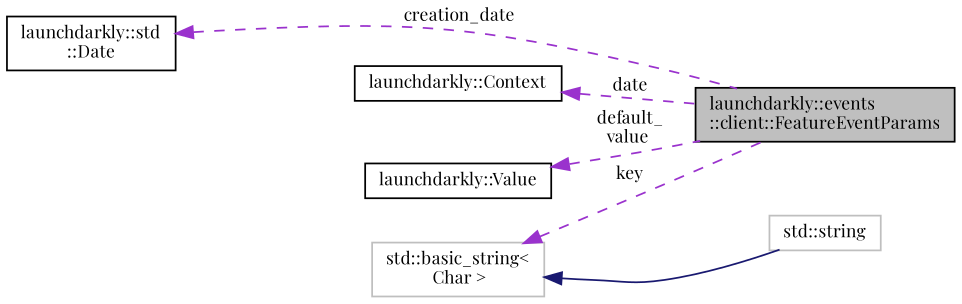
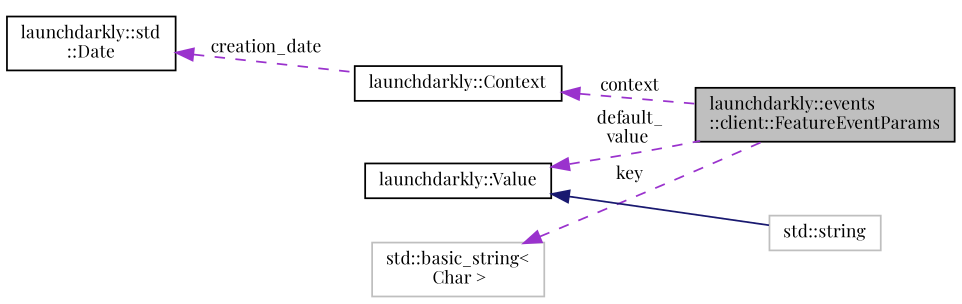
edge "launchdarkly::events ::client::FeatureEventParams" -> "launchdarkly::std ::Date": now "launchdarkly::Context" -> "launchdarkly::std ::Date"
edge "launchdarkly::events ::client::FeatureEventParams" -> "launchdarkly::Context": label " date" -> " context"
edge "std::string" -> "std::basic_string< Char >": now "std::string" -> "launchdarkly::Value"
